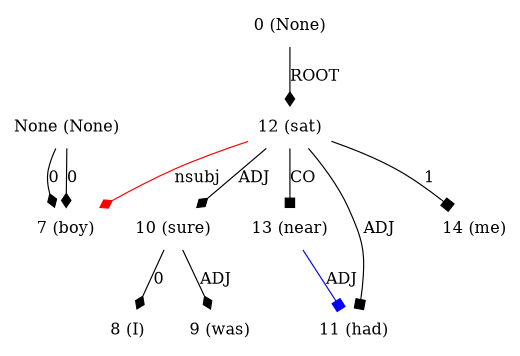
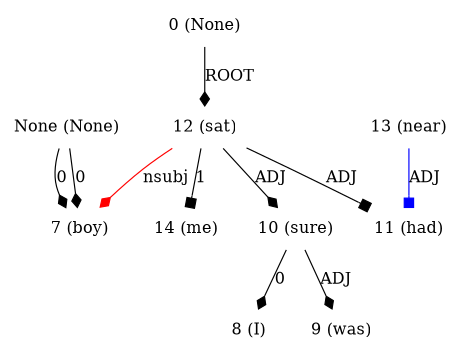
edge "12 (sat)" -> "13 (near)": removed, label "CO"
